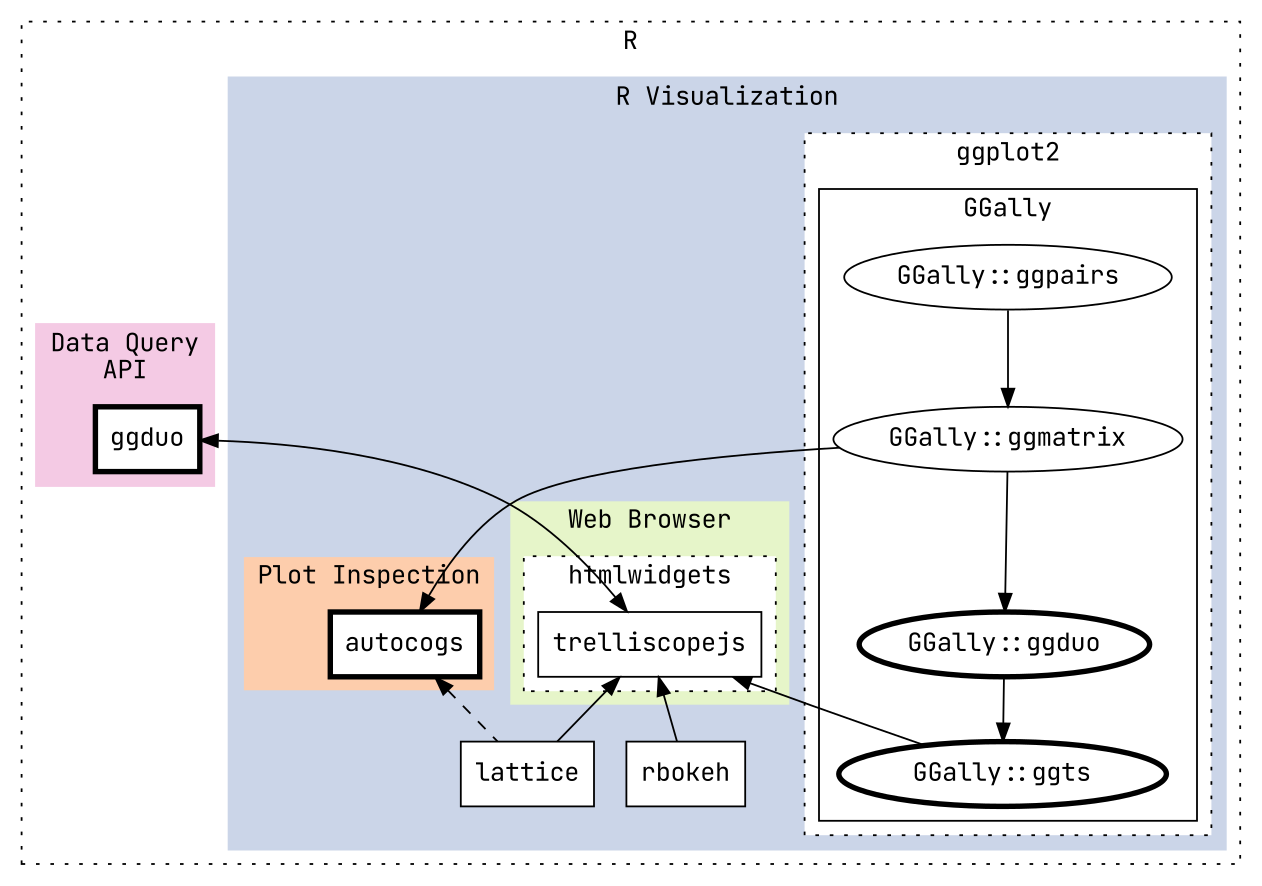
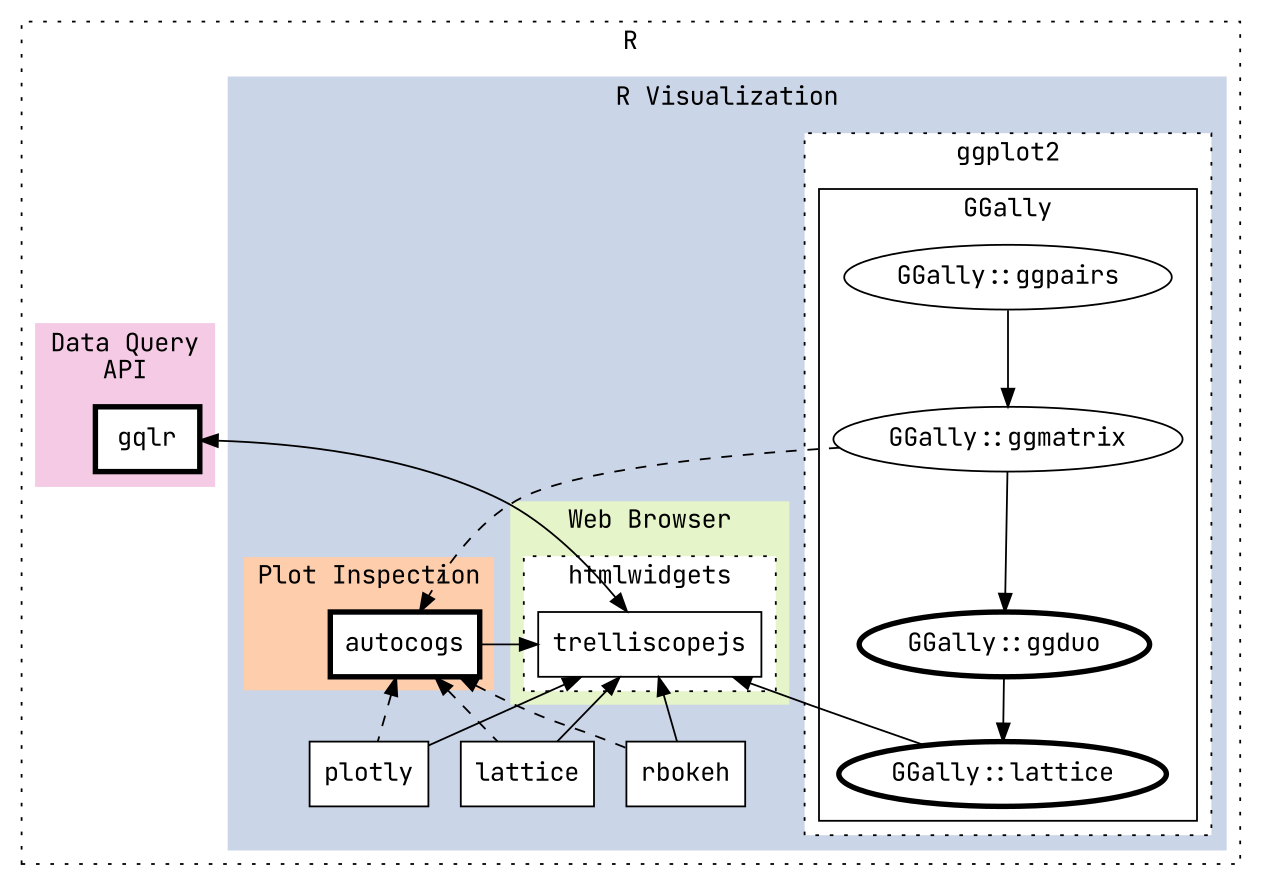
node "ggduo": label "ggduo" -> "gqlr"
edge "GGally::ggmatrix" -> "autocogs": style solid -> dashed
edge "autocogs" -> "trelliscopejs": added
edge "rbokeh" -> "autocogs": added
node "plotly": added
node "GGally::ggts": label "GGally::ggts" -> "GGally::lattice"
